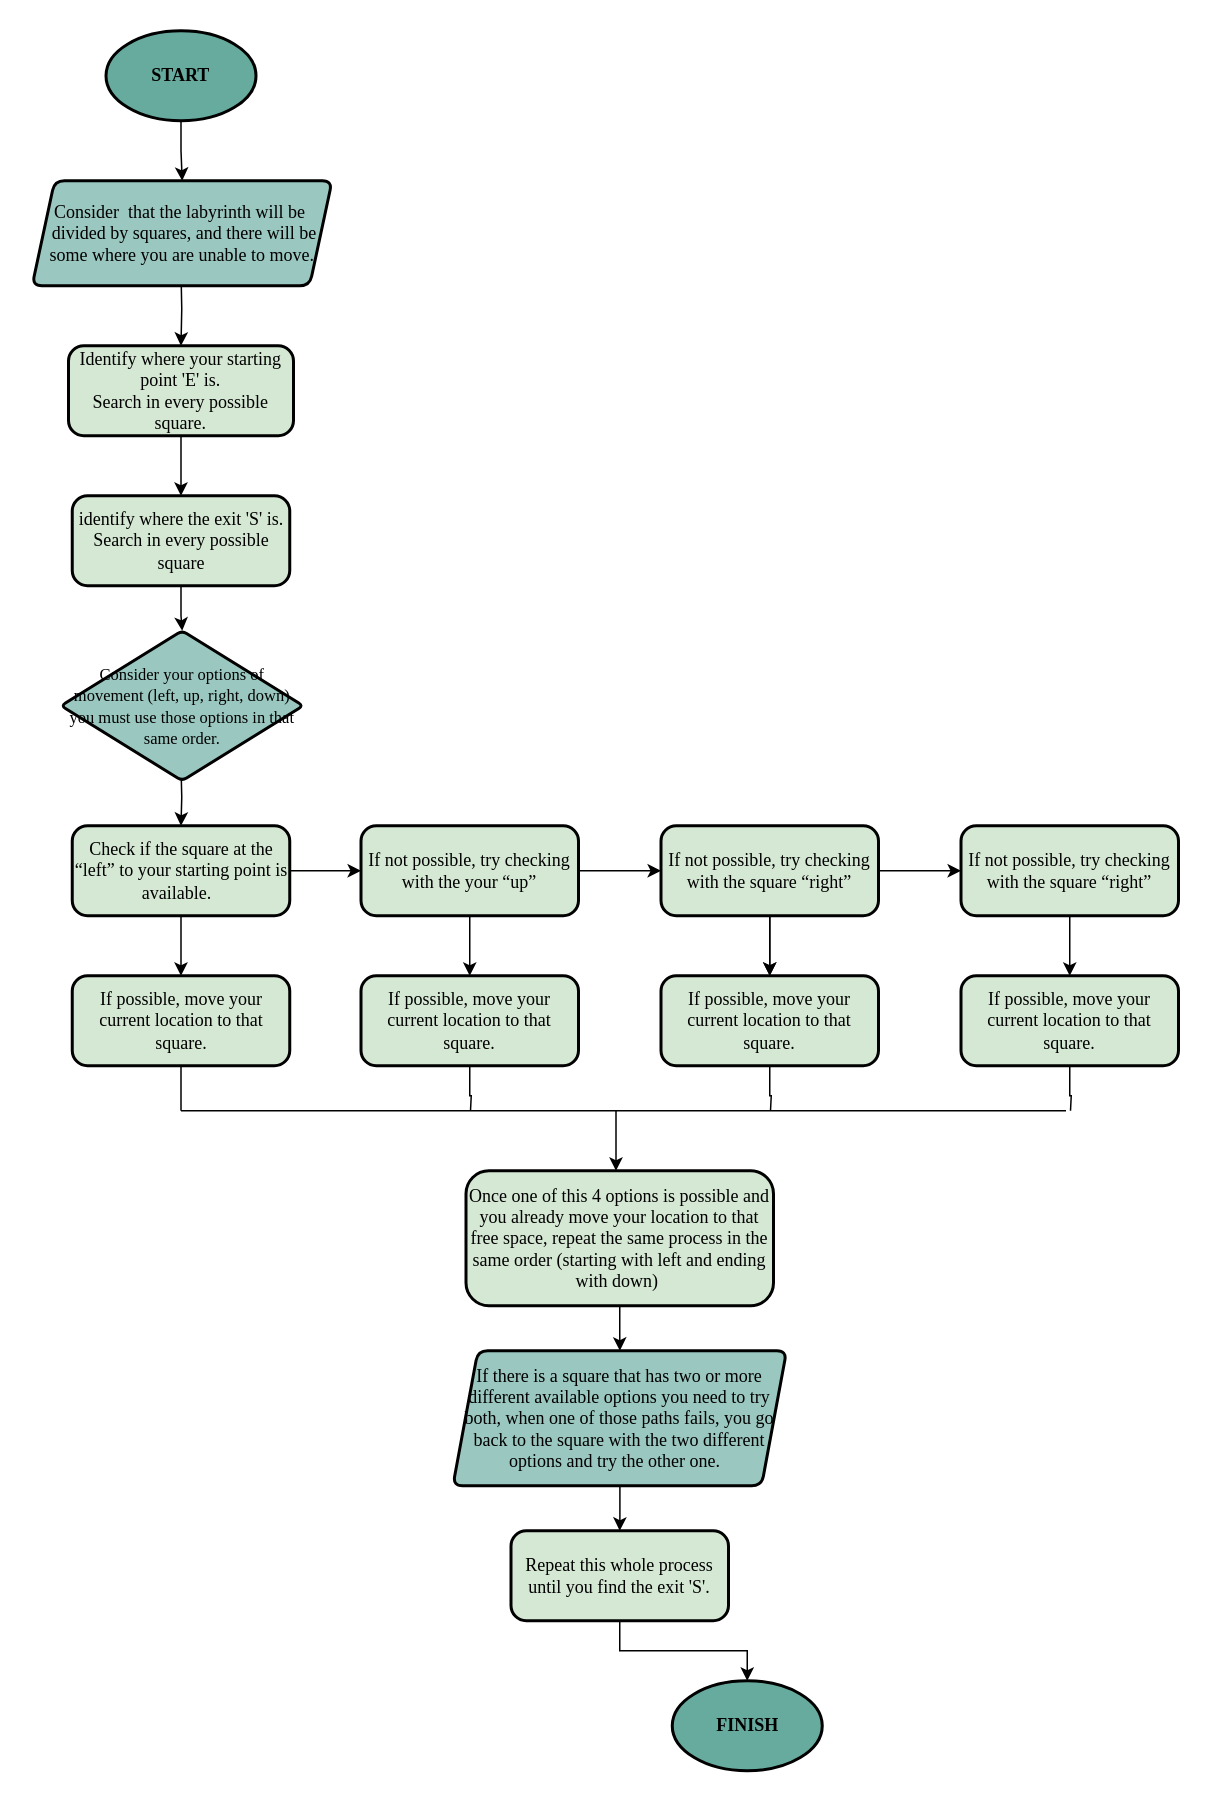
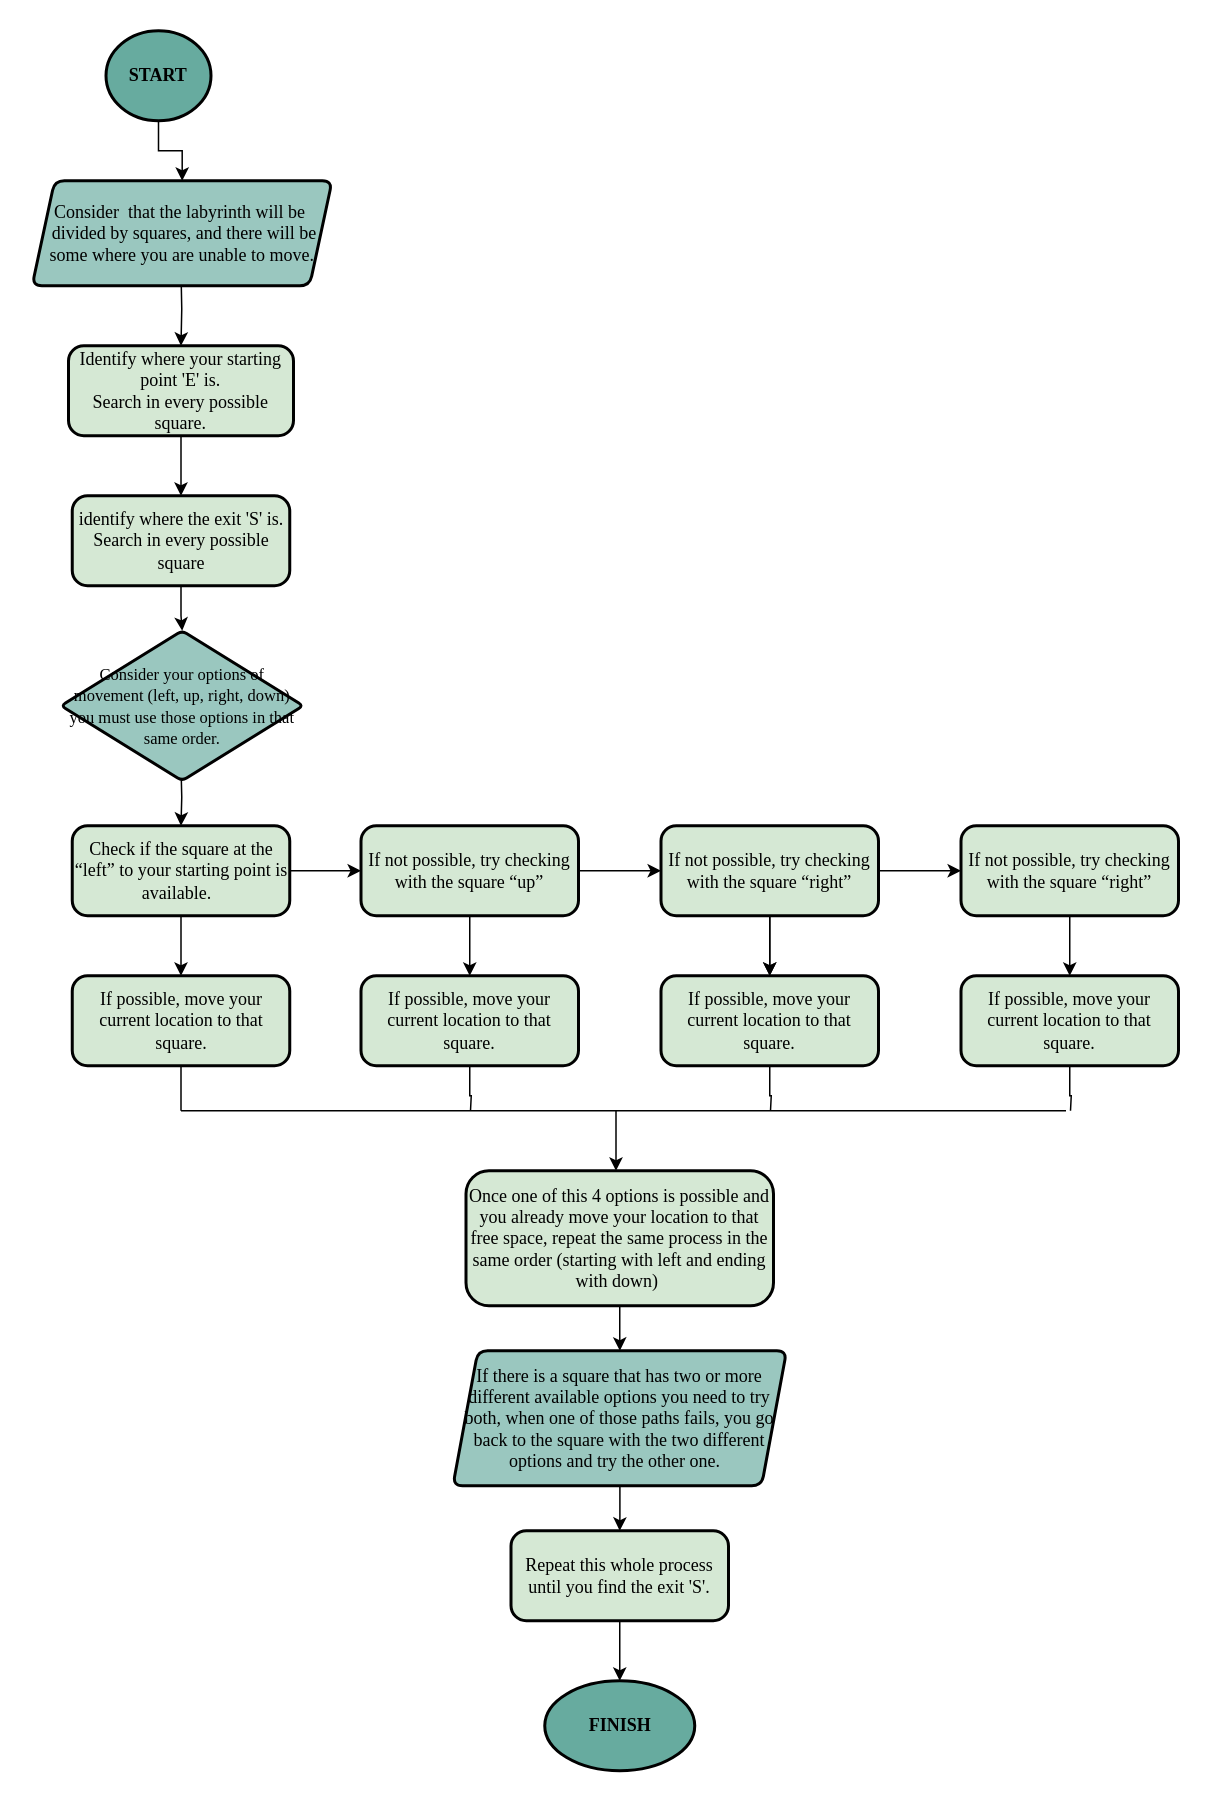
node "START": size 150x90 -> 105x90
node "If not possible, try checking with the your “up”": label "If not possible, try checking with the your “up”" -> "If not possible, try checking with the square “up”"
node "FINISH": moved (747, 1726) -> (620, 1726)
